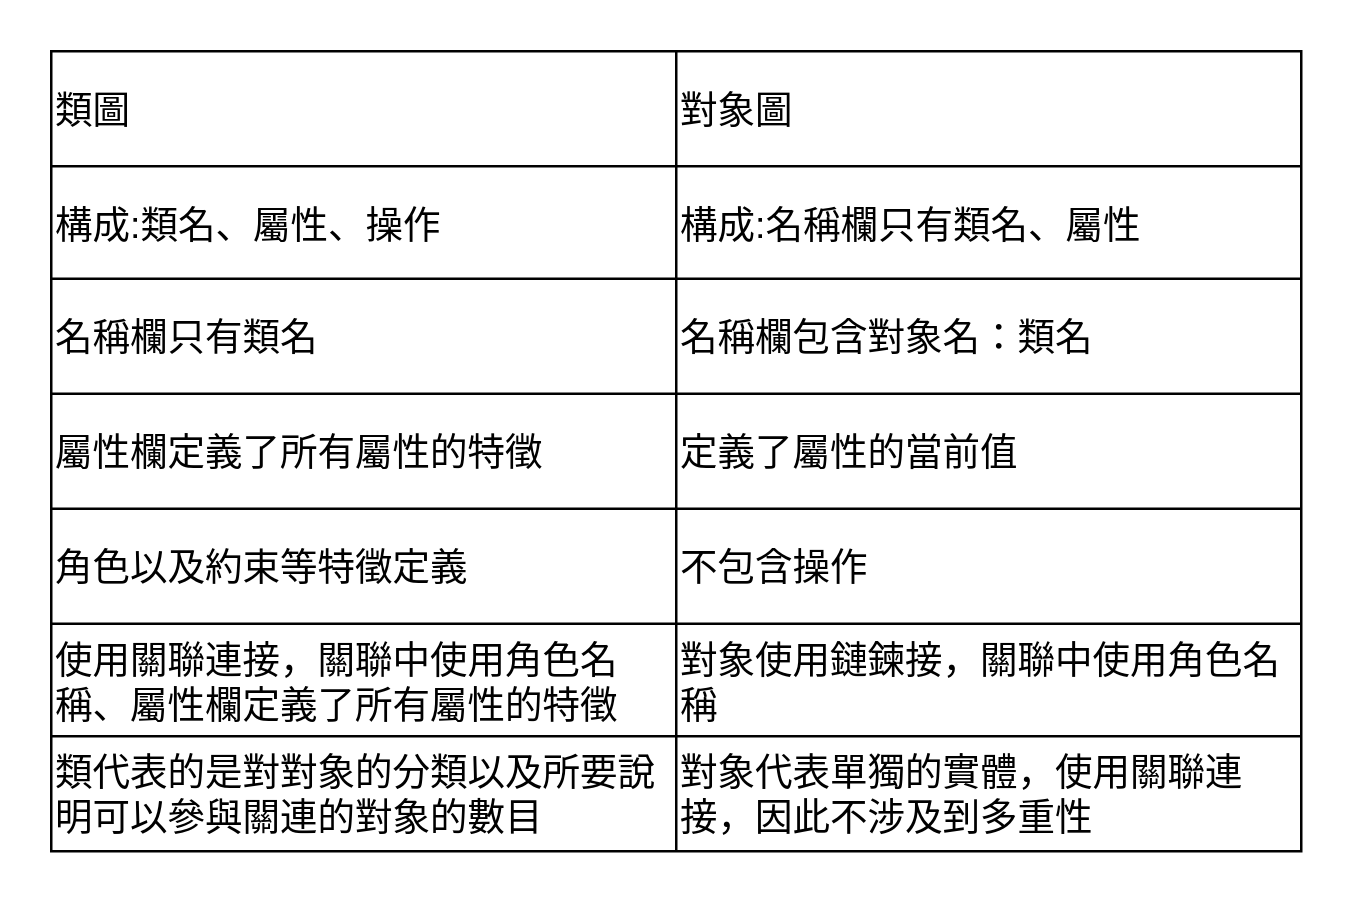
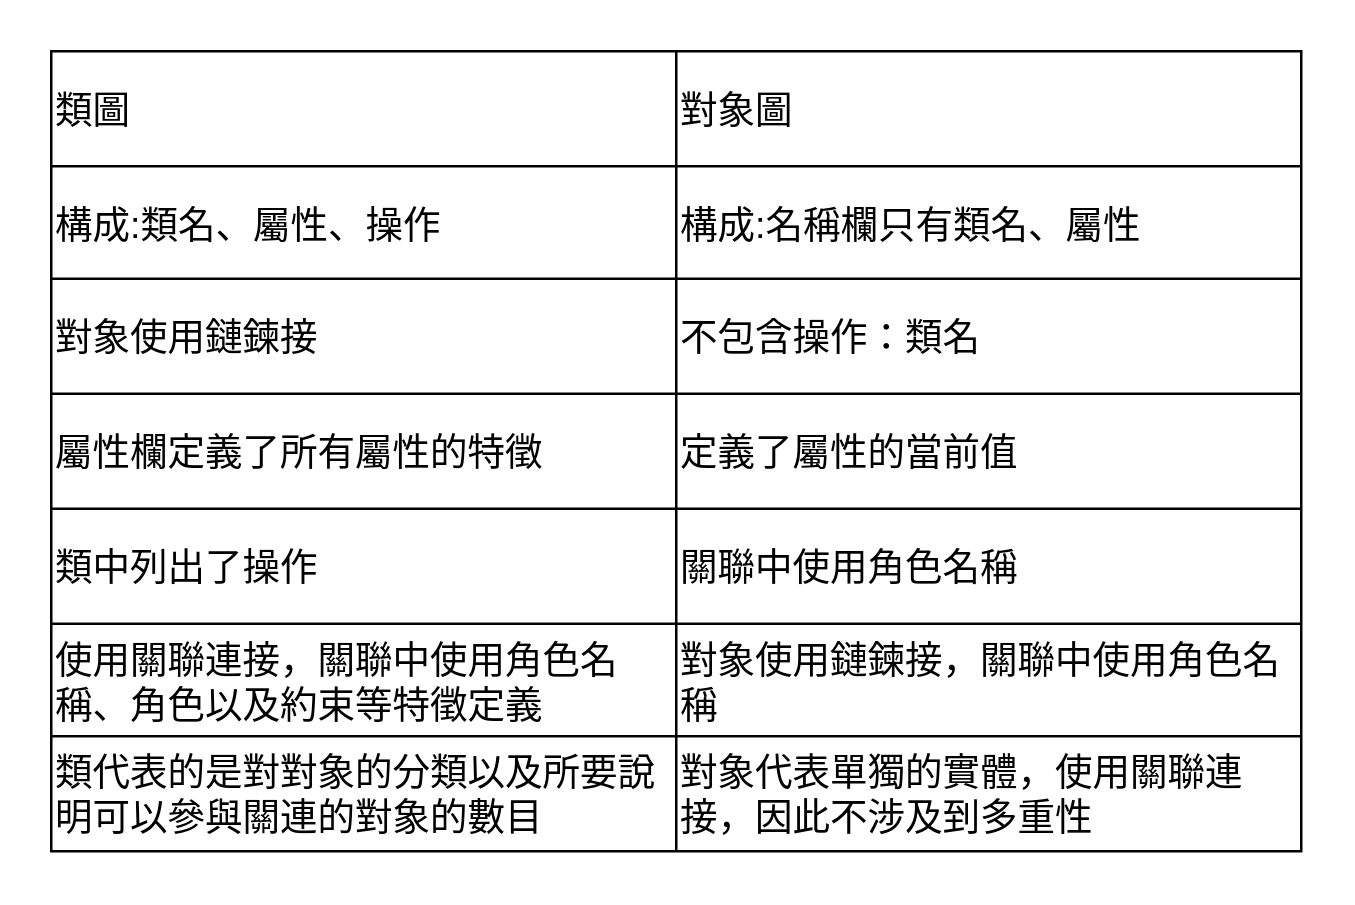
node "名稱欄只有類名": label "名稱欄只有類名" -> "對象使用鏈鍊接"
node "名稱欄包含對象名：類名": label "名稱欄包含對象名：類名" -> "不包含操作：類名"
node "角色以及約束等特徵定義": label "角色以及約束等特徵定義" -> "類中列出了操作"
node "不包含操作": label "不包含操作" -> "關聯中使用角色名稱"
node "使用關聯連接，關聯中使用角色名稱、屬性欄定義了所有屬性的特徵": label "使用關聯連接，關聯中使用角色名稱、屬性欄定義了所有屬性的特徵" -> "使用關聯連接，關聯中使用角色名稱、角色以及約束等特徵定義"
